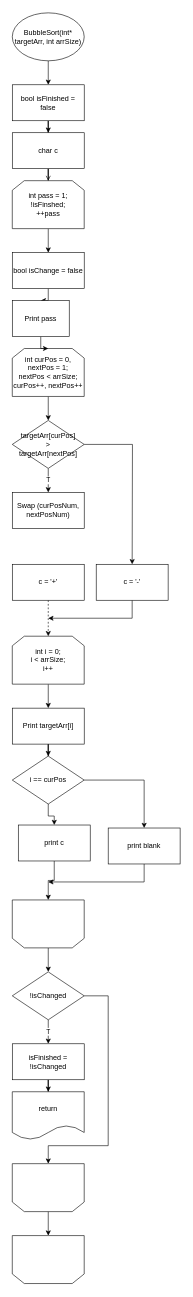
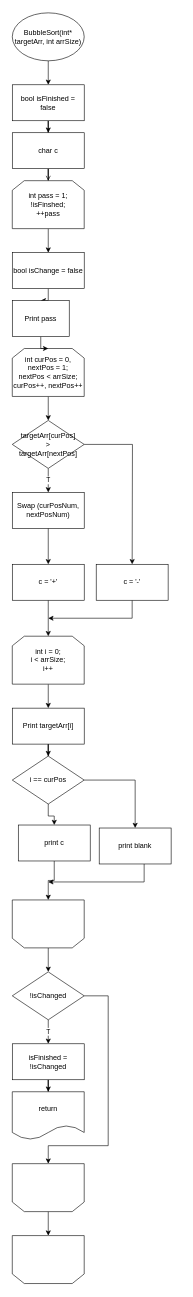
edge "Swap (curPosNum, nextPosNum)" -> "c = '+'": added
edge "c = '+'" -> "int i = 0; i < arrSize; i++": style dashed -> solid
node "print blank": moved (144, 846) -> (135, 846)
